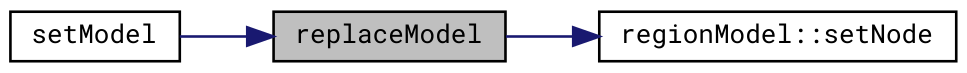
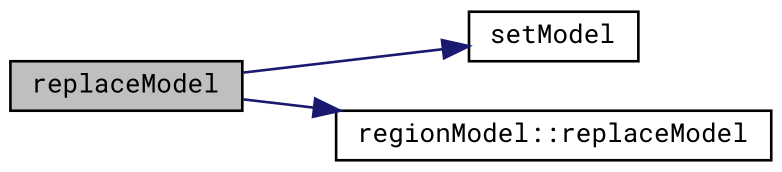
edge "setModel" -> "replaceModel": reversed
node "regionModel::setNode": label "regionModel::setNode" -> "regionModel::replaceModel"
